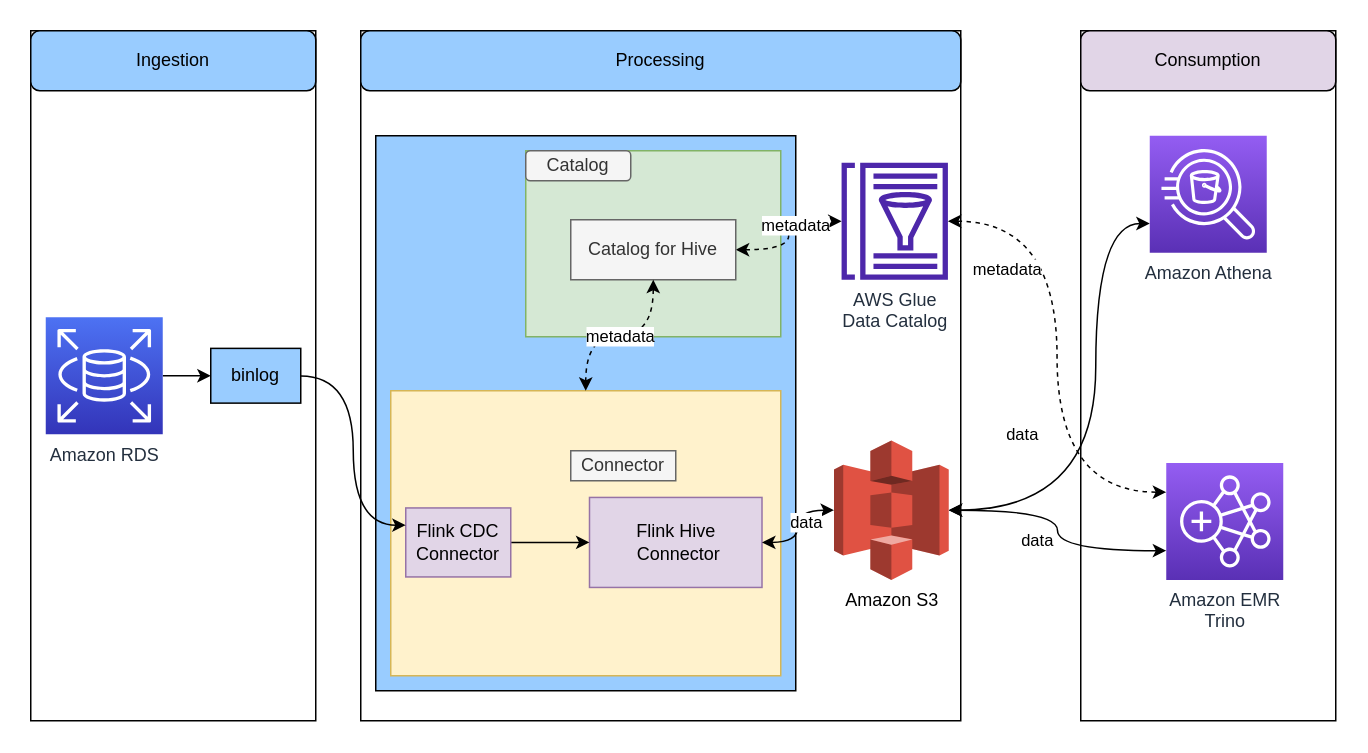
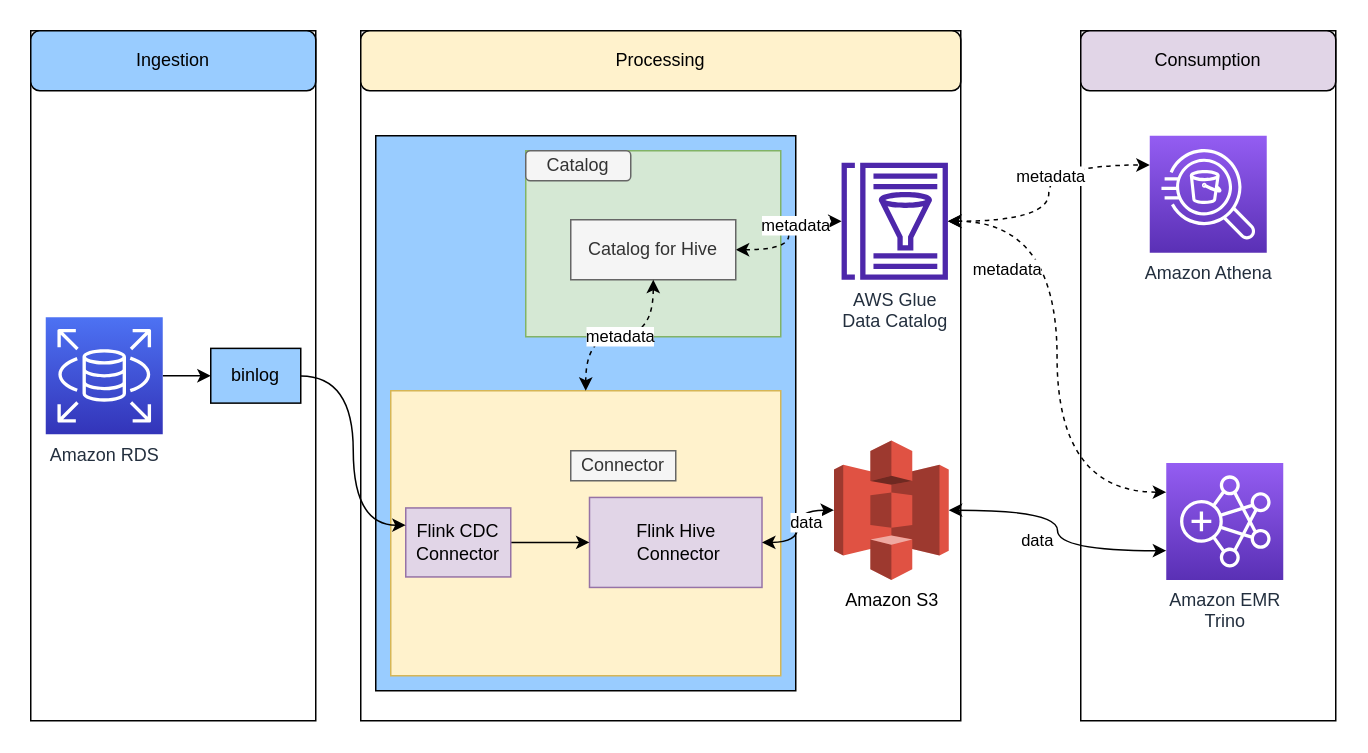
node "Processing": fillcolor #99ccff -> #fff2cc
edge "Amazon Athena" -- "AWS Glue Data Catalog": added, label "metadata"
edge "Amazon Athena" -- "Amazon S3": removed, label "data"
